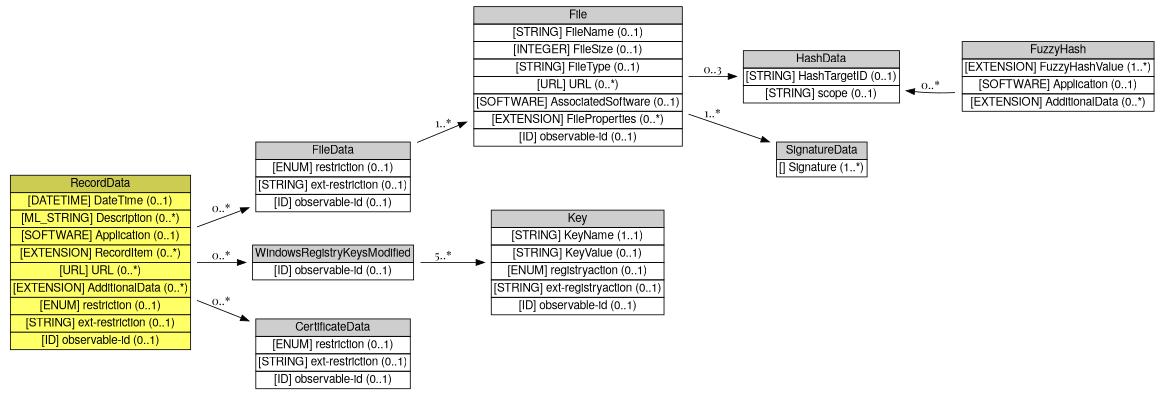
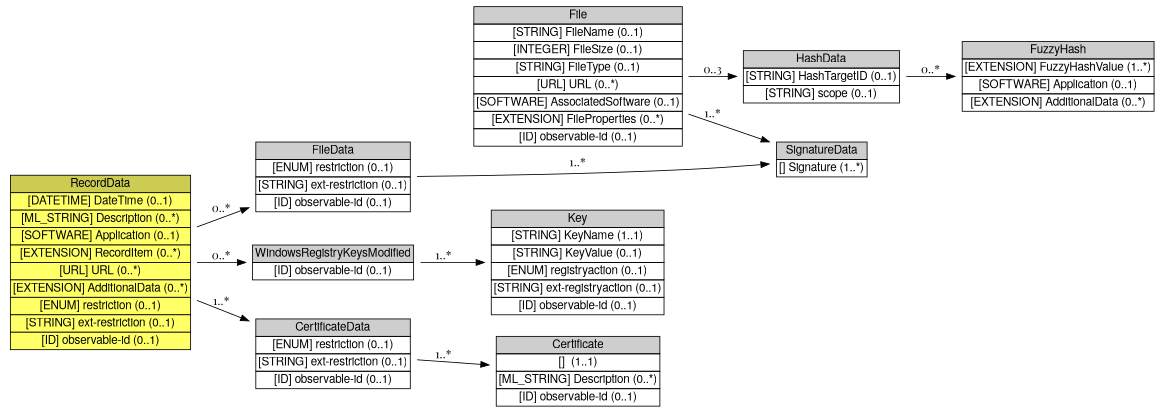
edge "FuzzyHash" -> "HashData": reversed
edge "FileData" -> "File": now "FileData" -> "SignatureData"
edge "WindowsRegistryKeysModified" -> "Key": label "5..*" -> "1..*"
edge "RecordData" -> "CertificateData": label "0..*" -> "1..*"
node "Certificate": added
